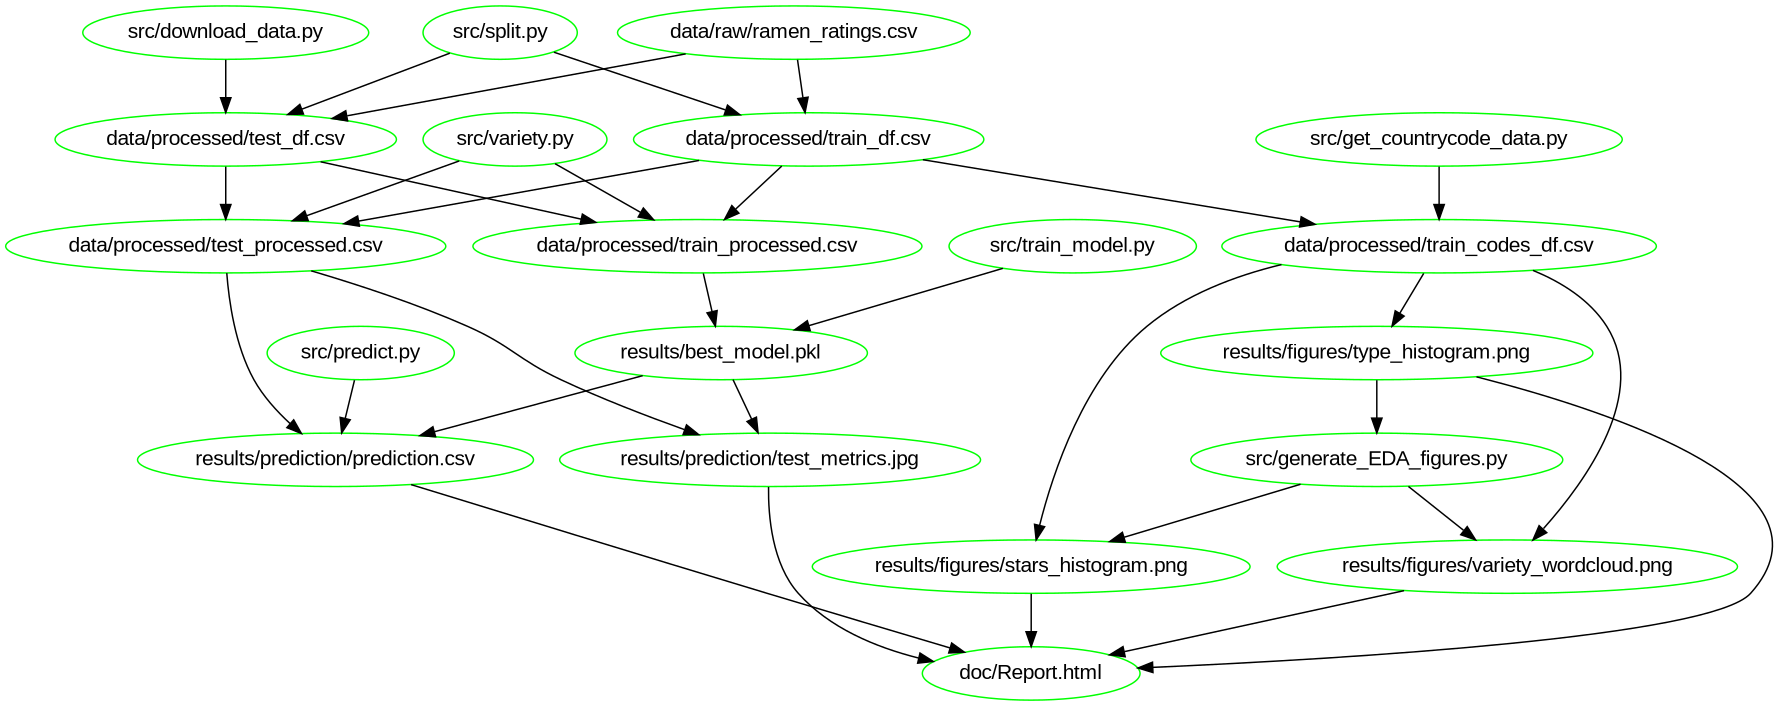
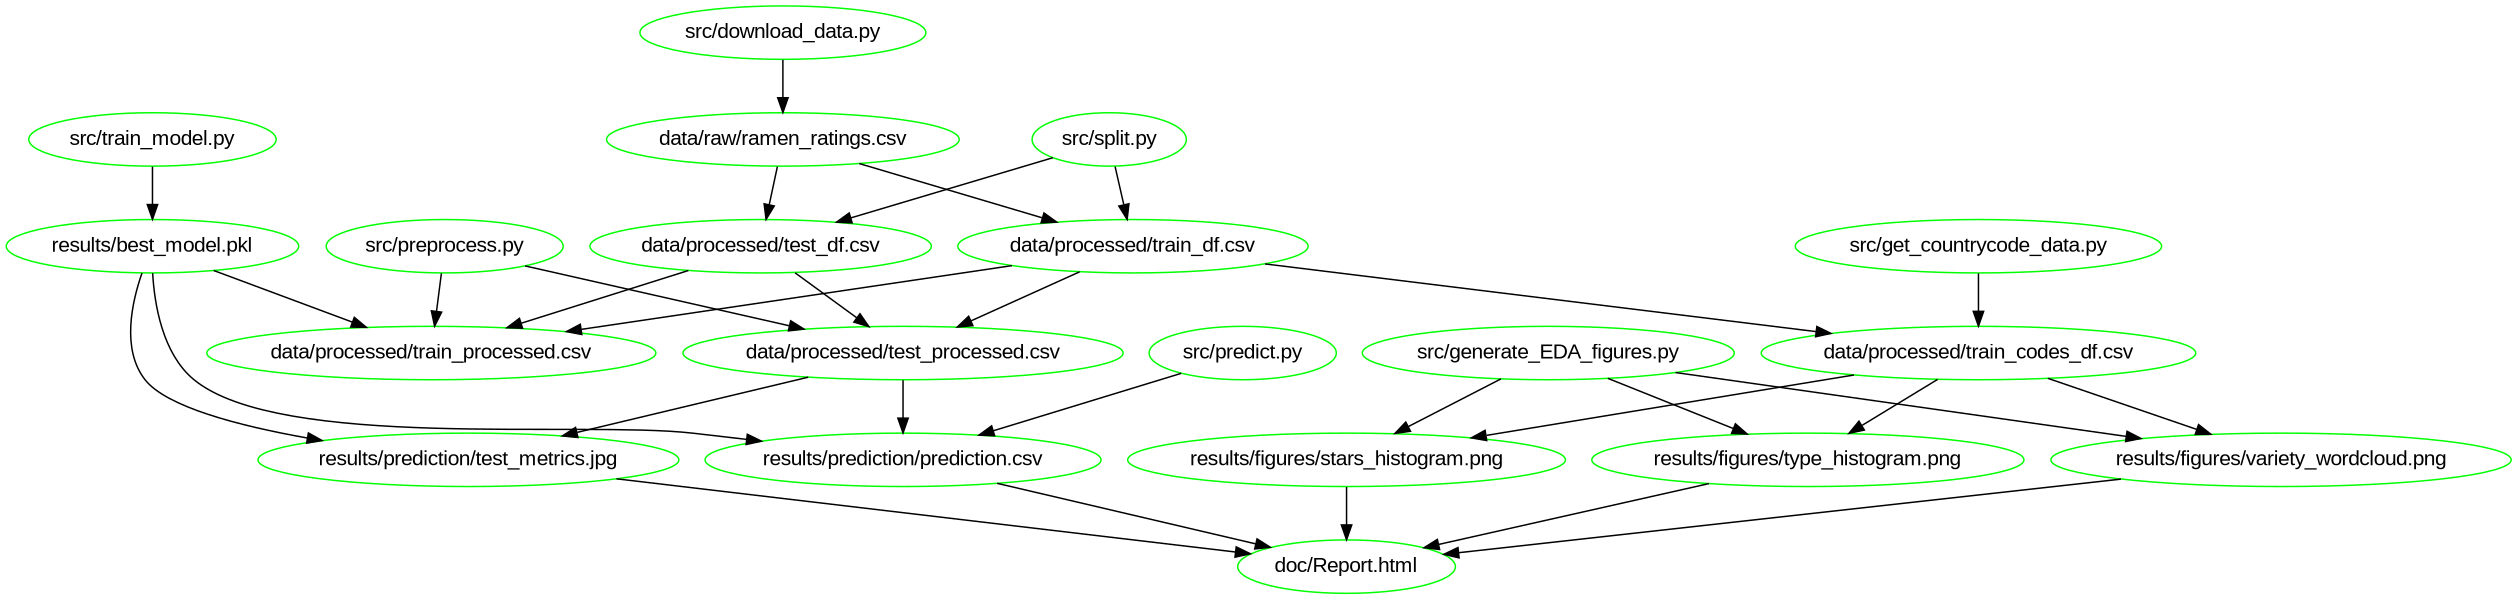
edge "src/download_data.py" -> "data/processed/test_df.csv": now "src/download_data.py" -> "data/raw/ramen_ratings.csv"
node "src/variety.py": label "src/variety.py" -> "src/preprocess.py"
edge "data/processed/train_processed.csv" -> "results/best_model.pkl": reversed
edge "results/figures/type_histogram.png" -> "src/generate_EDA_figures.py": reversed
